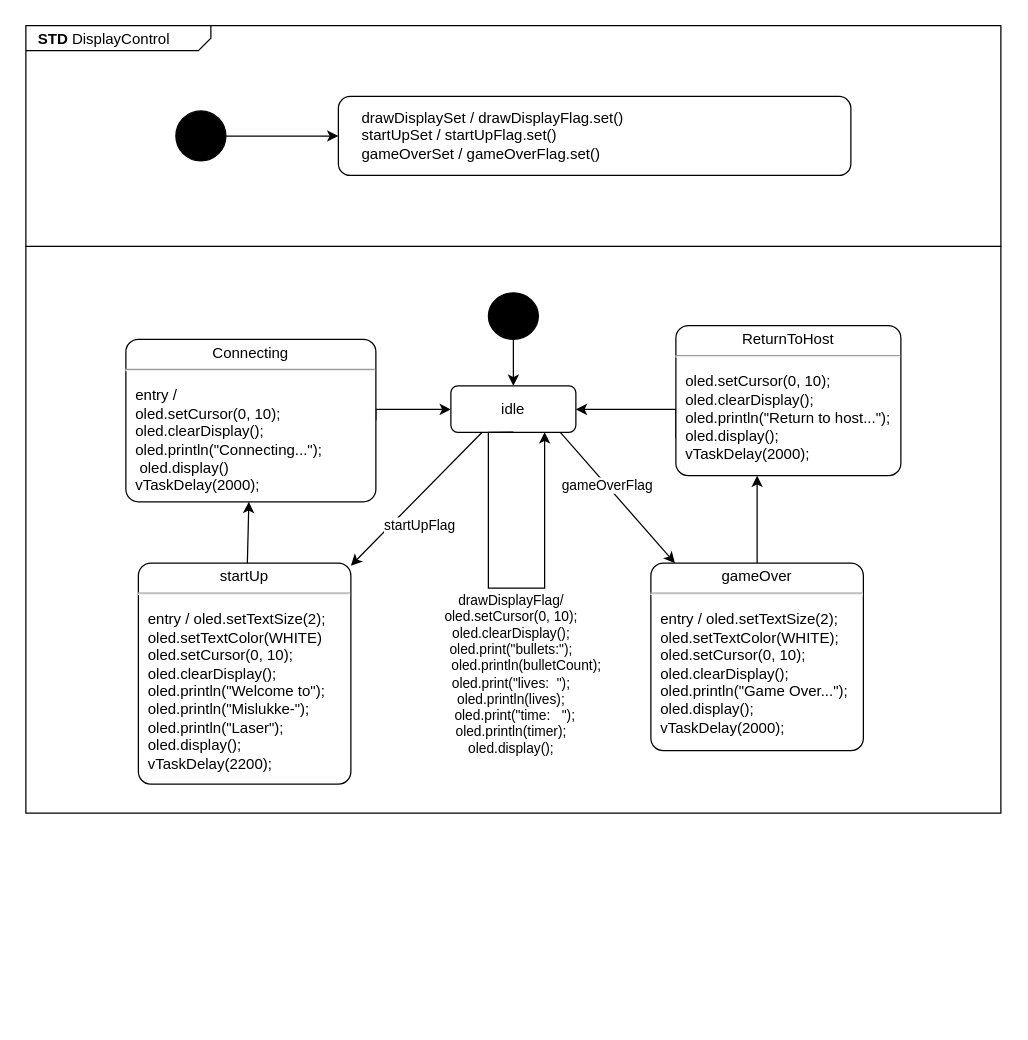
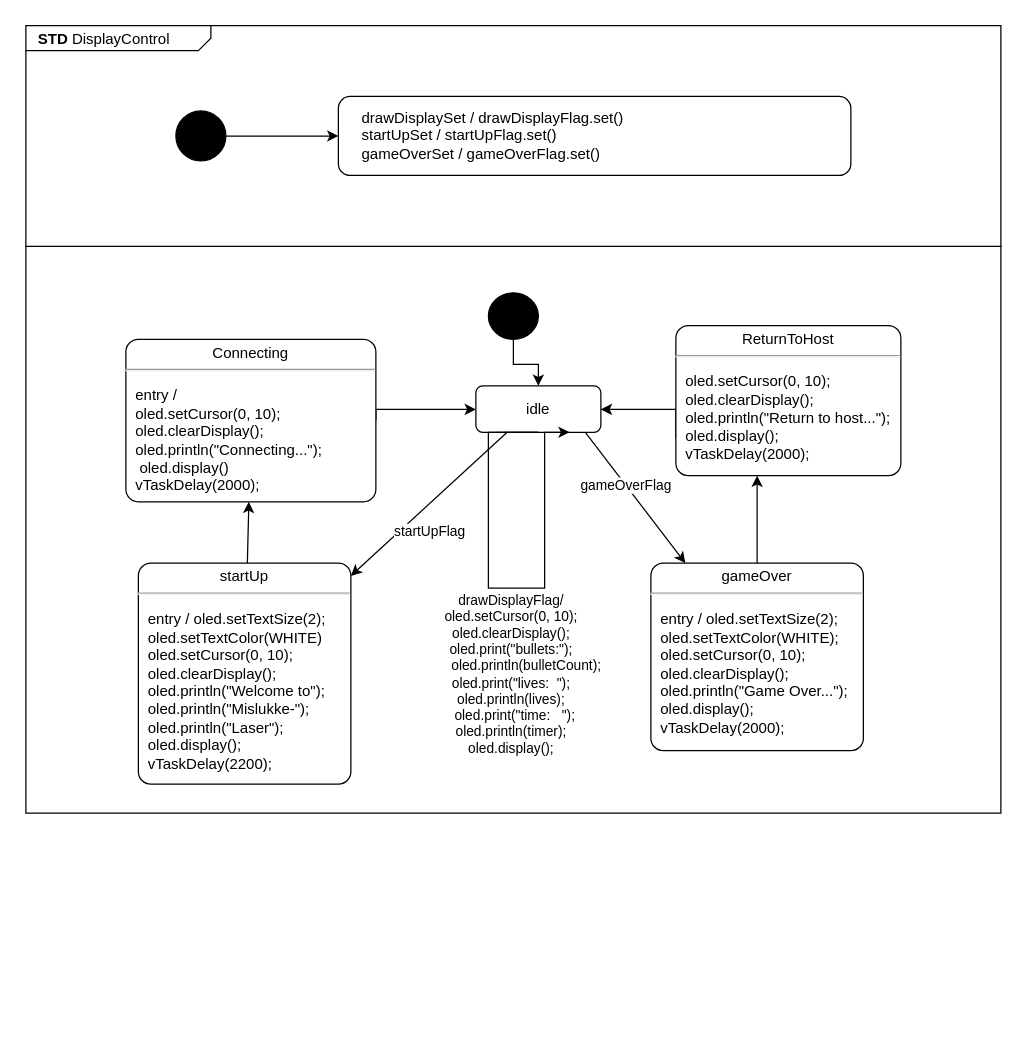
node "idle": moved (513, 409) -> (538, 409)
